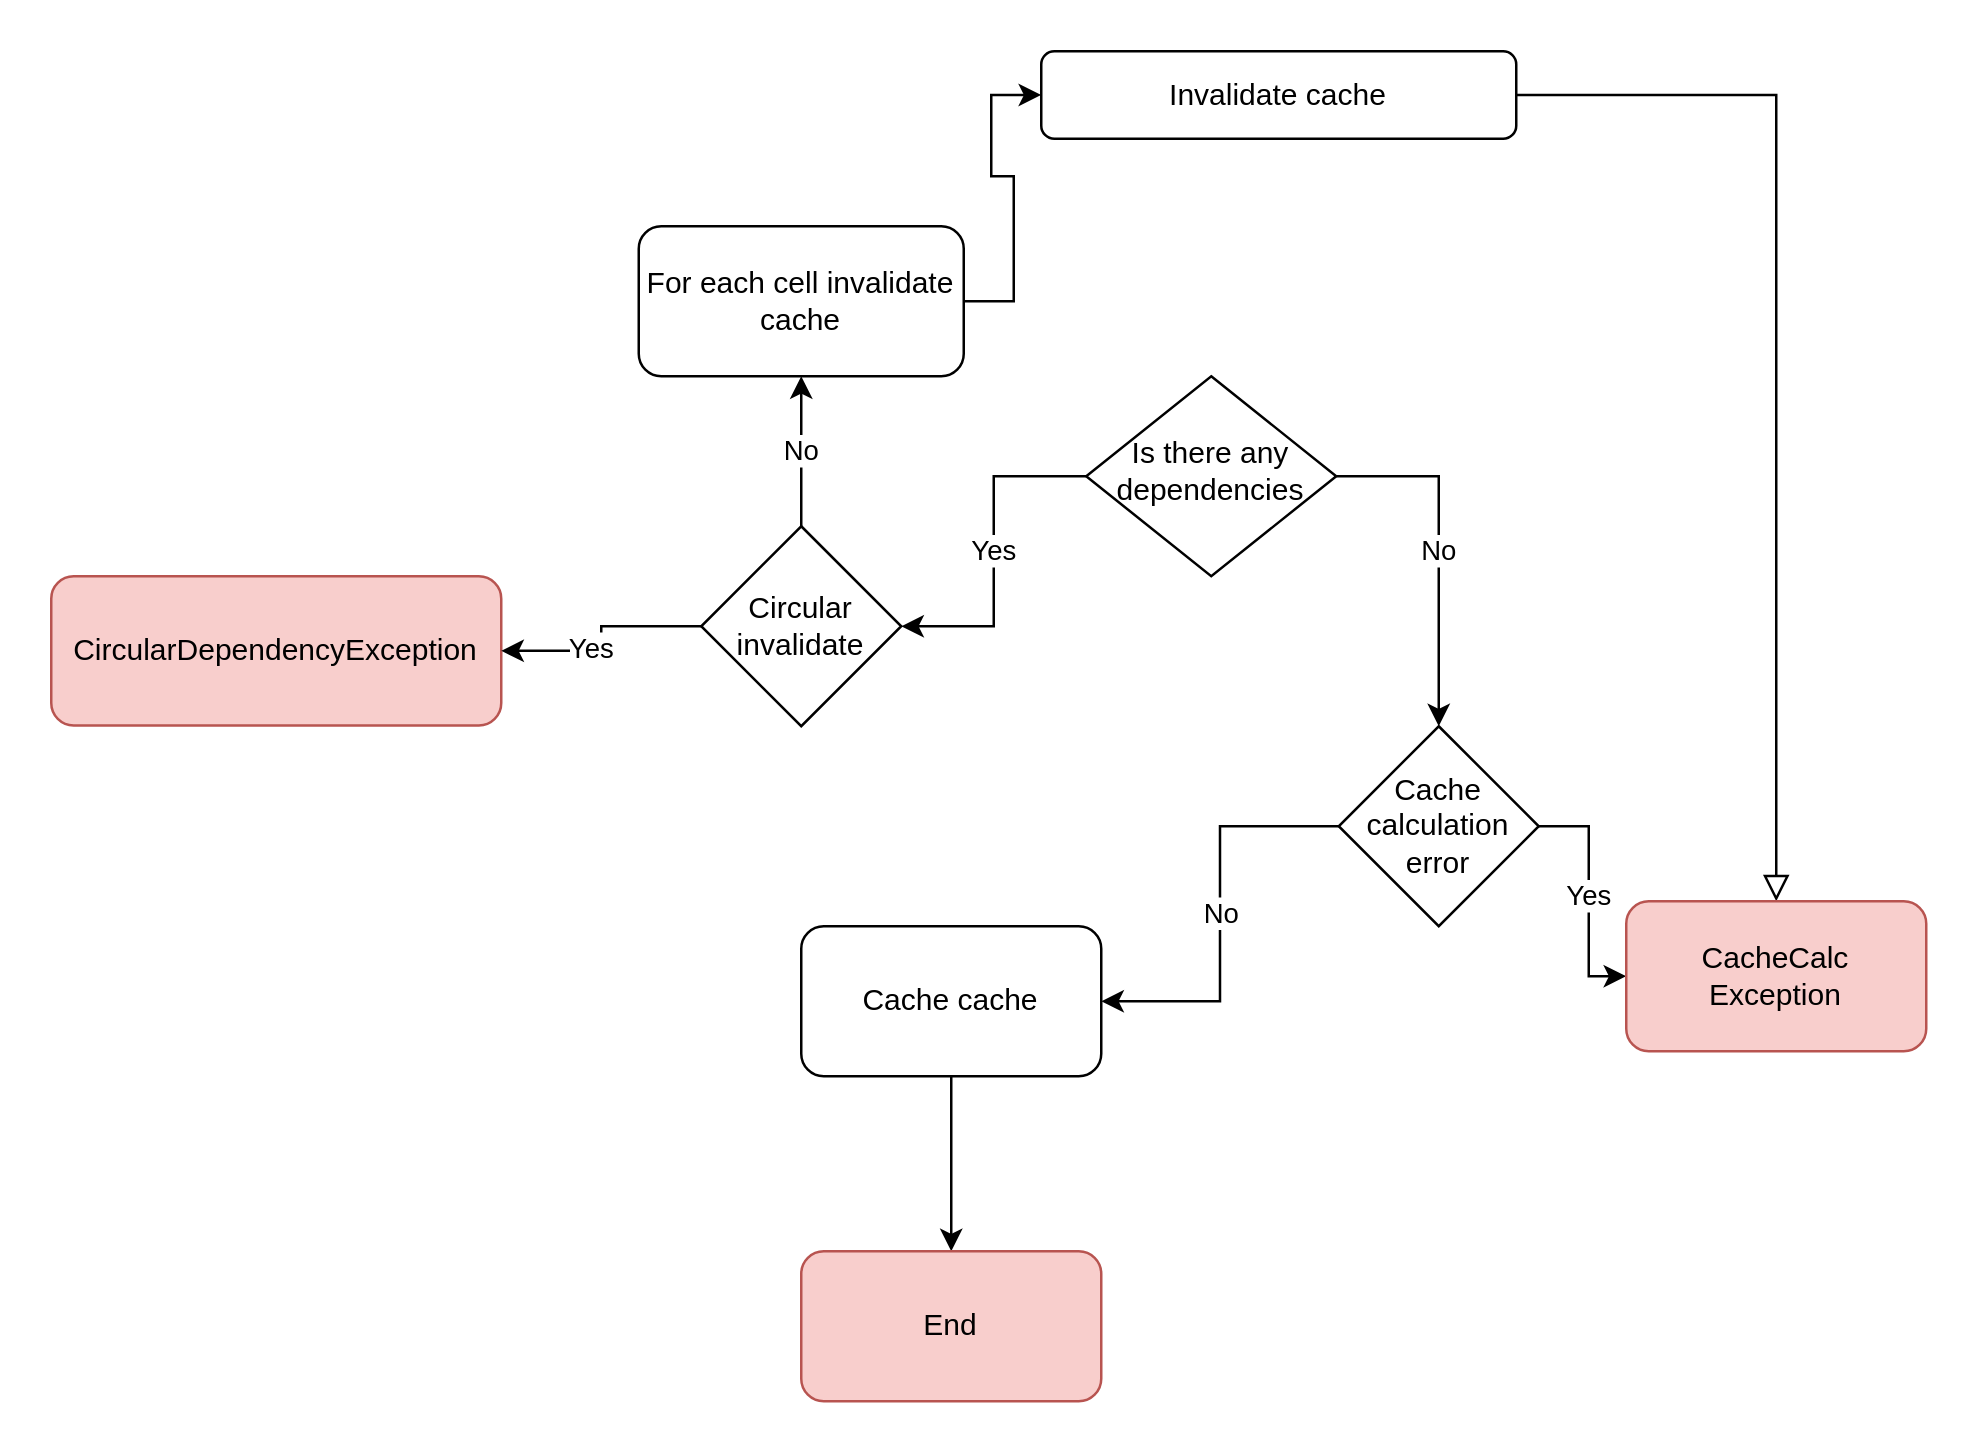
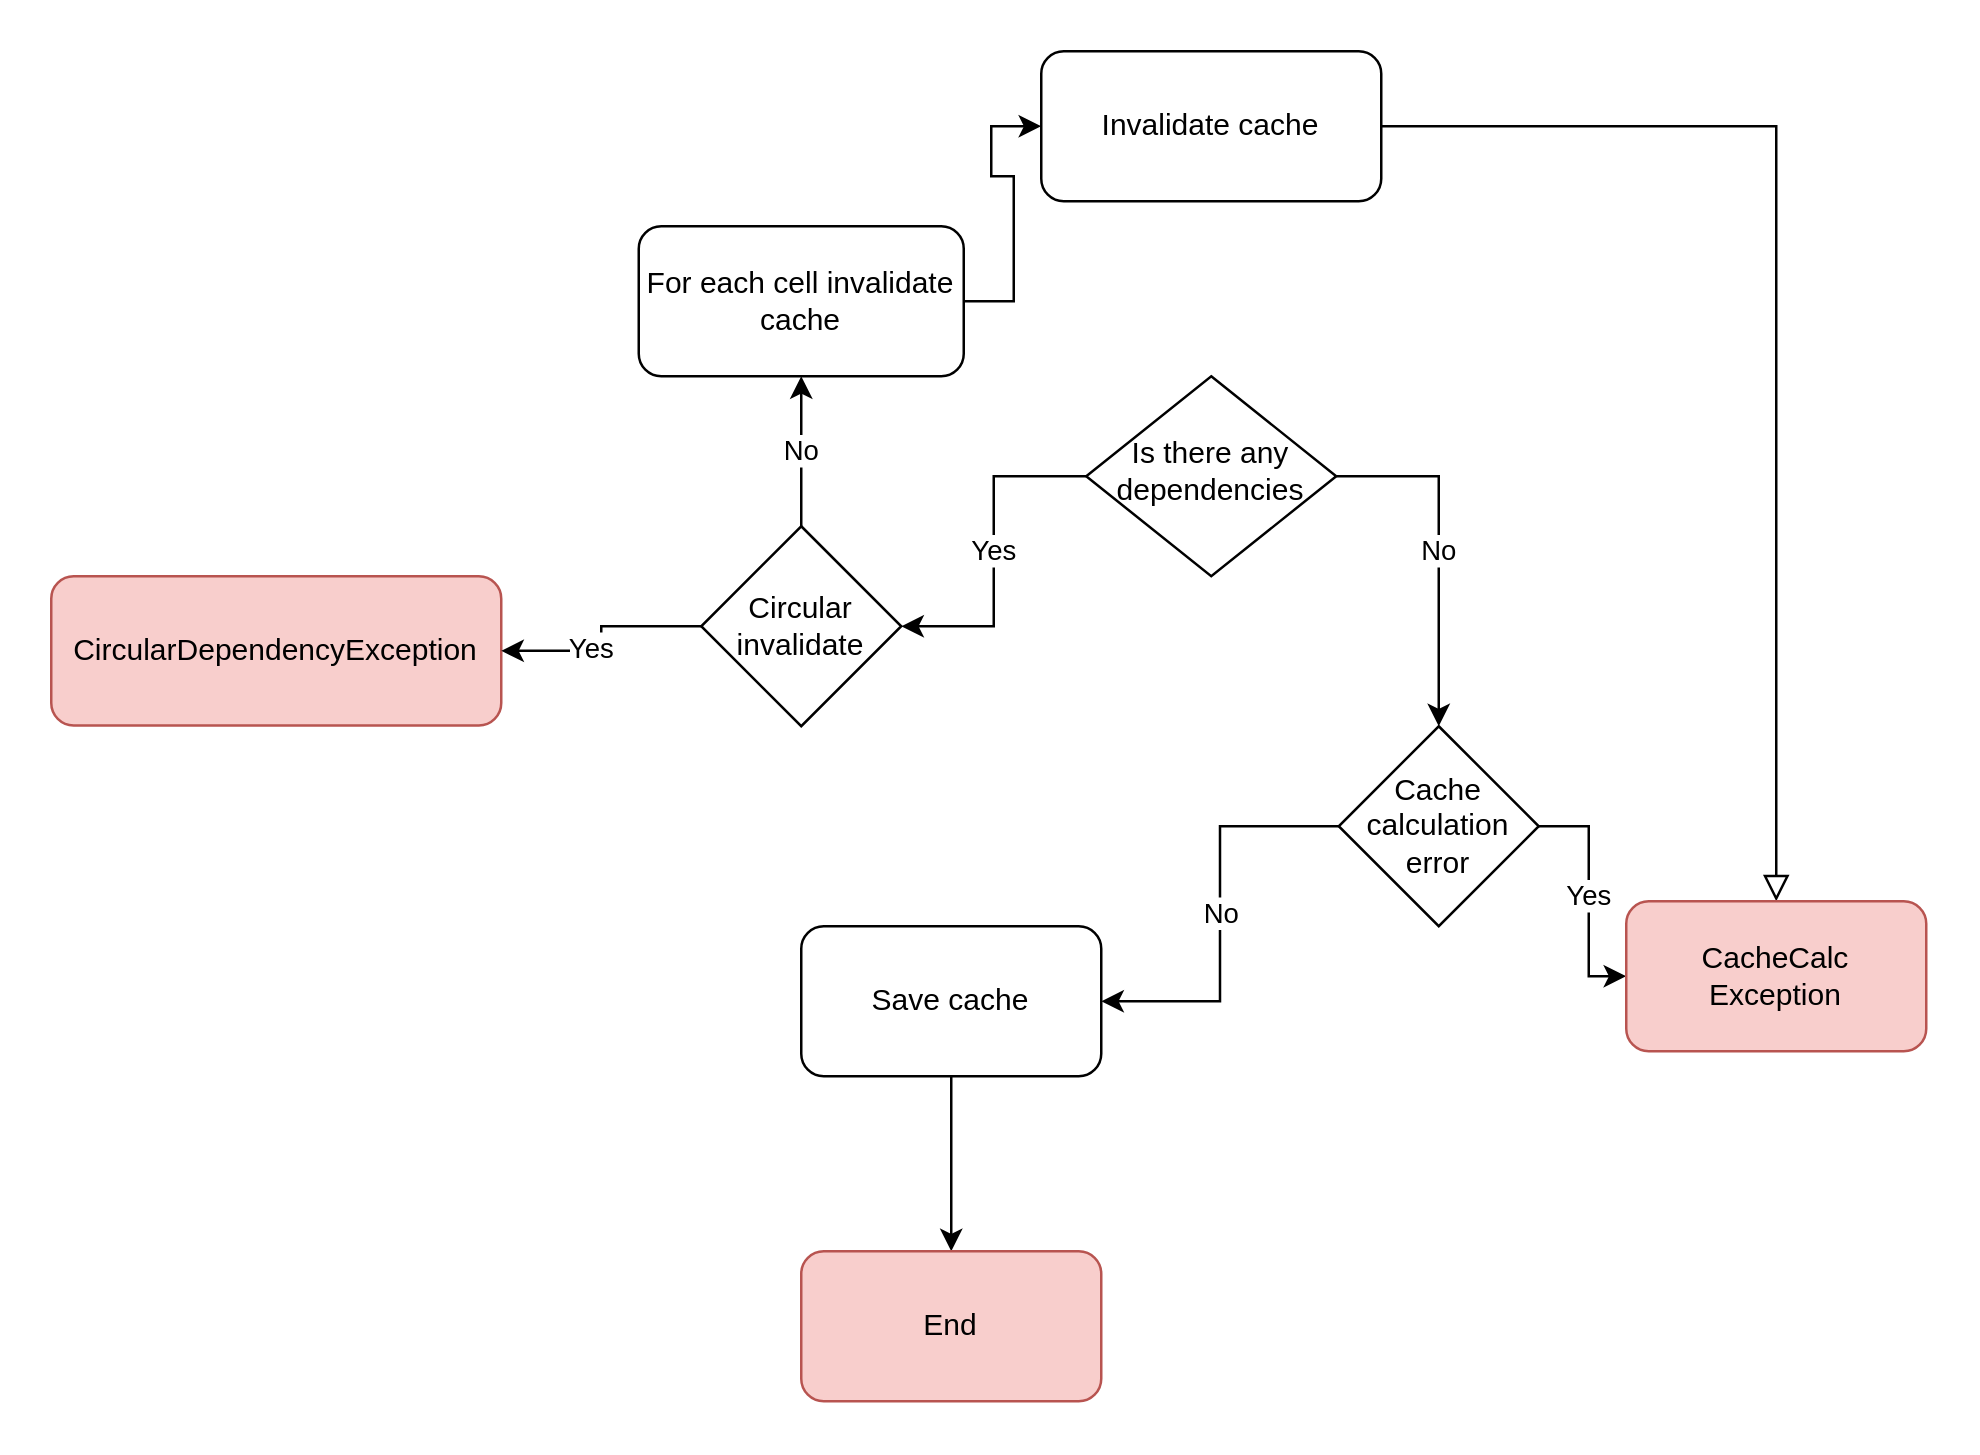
node "Invalidate cache": size 475x88 -> 340x150
node "Cache cache": label "Cache cache" -> "Save cache"
